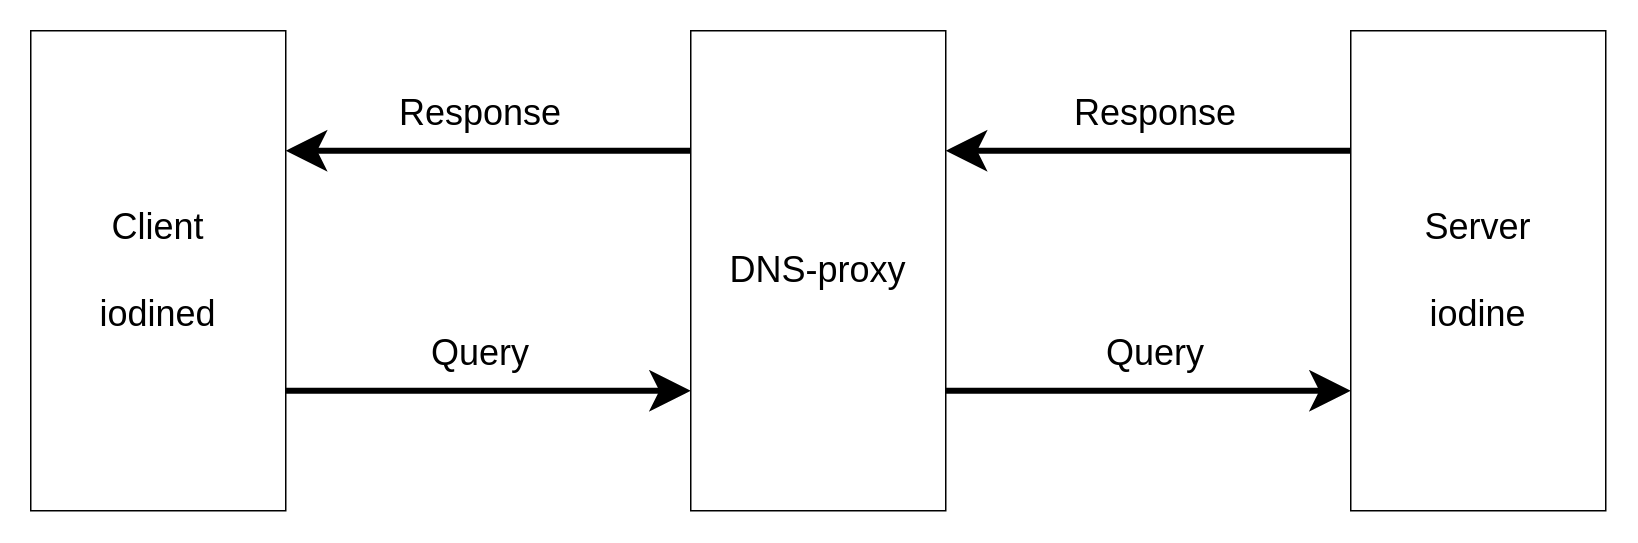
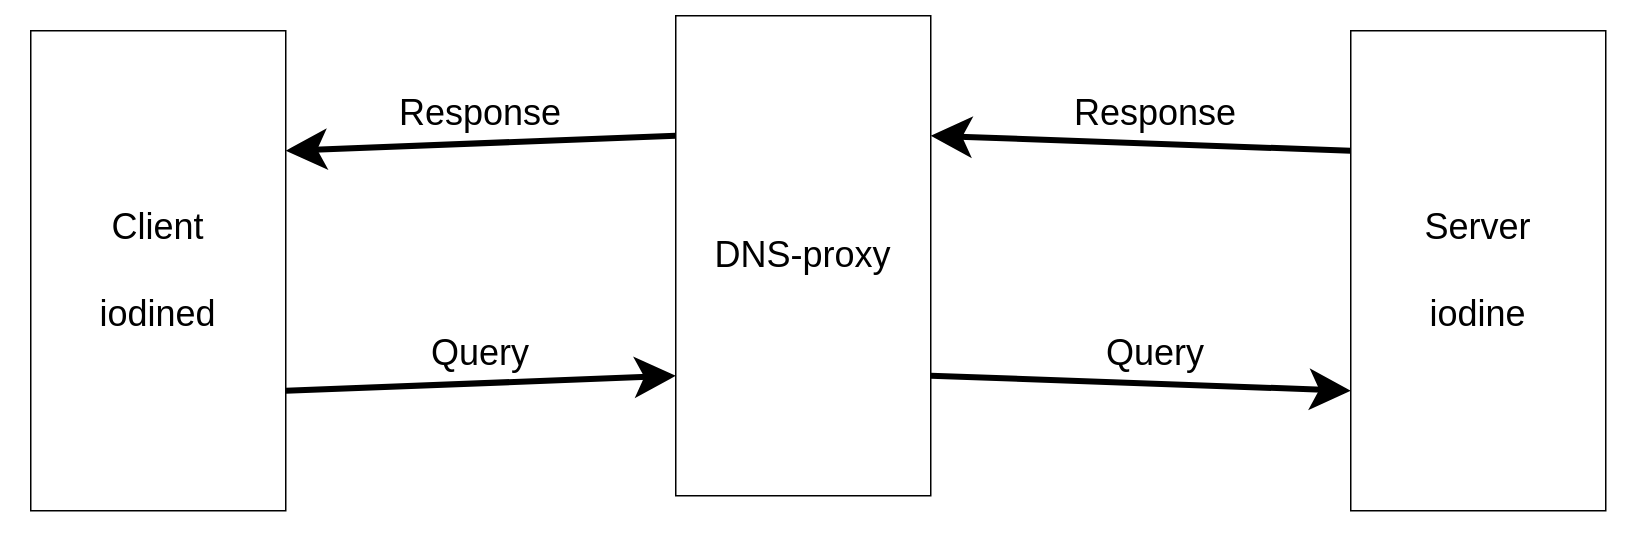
node "DNS-proxy": moved (818, 271) -> (803, 256)
